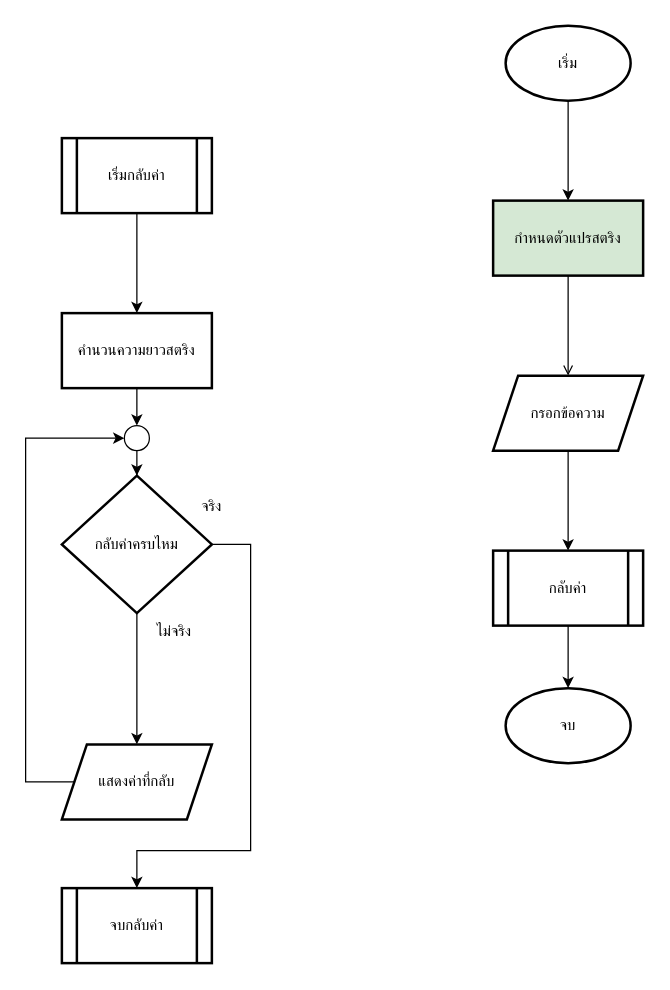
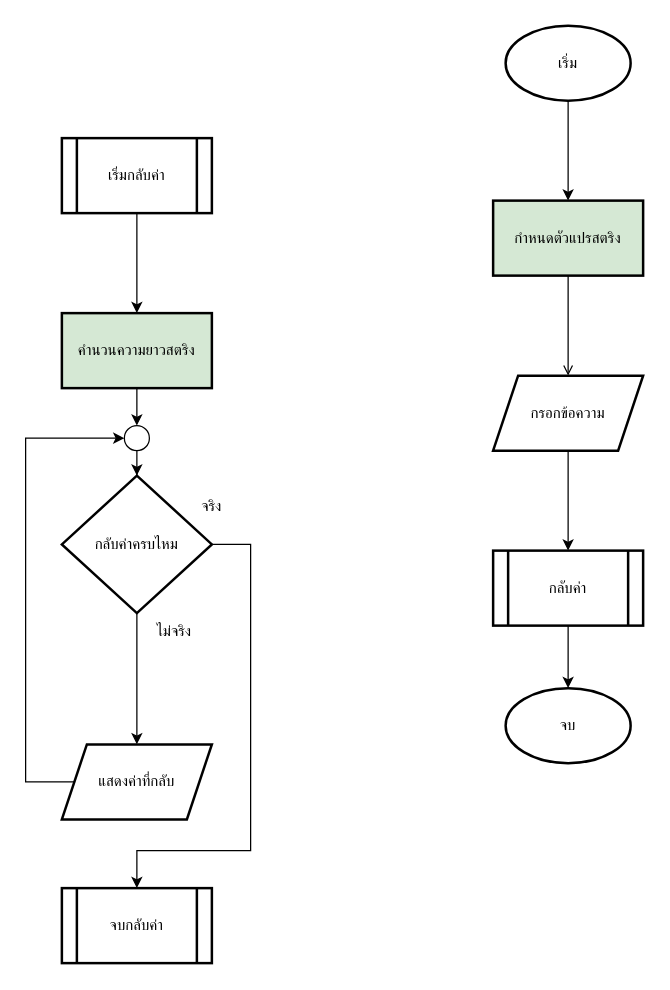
node "คำนวนความยาวสตริง": fillcolor #ffffff -> #d5e8d4
